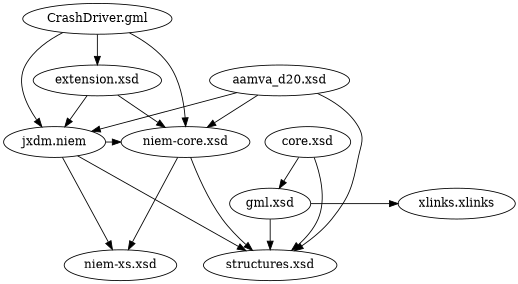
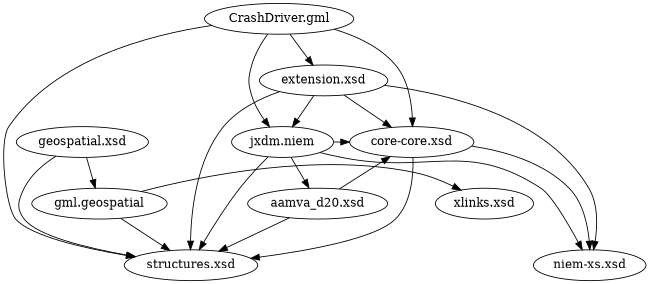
edge "aamva_d20.xsd" -> "jxdm.niem": reversed
edge "CrashDriver.gml" -> "structures.xsd": added
edge "extension.xsd" -> "niem-xs.xsd": added
node "niem-core.xsd": label "niem-core.xsd" -> "core-core.xsd"
node "core.xsd": label "core.xsd" -> "geospatial.xsd"
edge "extension.xsd" -> "structures.xsd": added
node "gml.xsd": label "gml.xsd" -> "gml.geospatial"
node "xlinks.xlinks": label "xlinks.xlinks" -> "xlinks.xsd"
